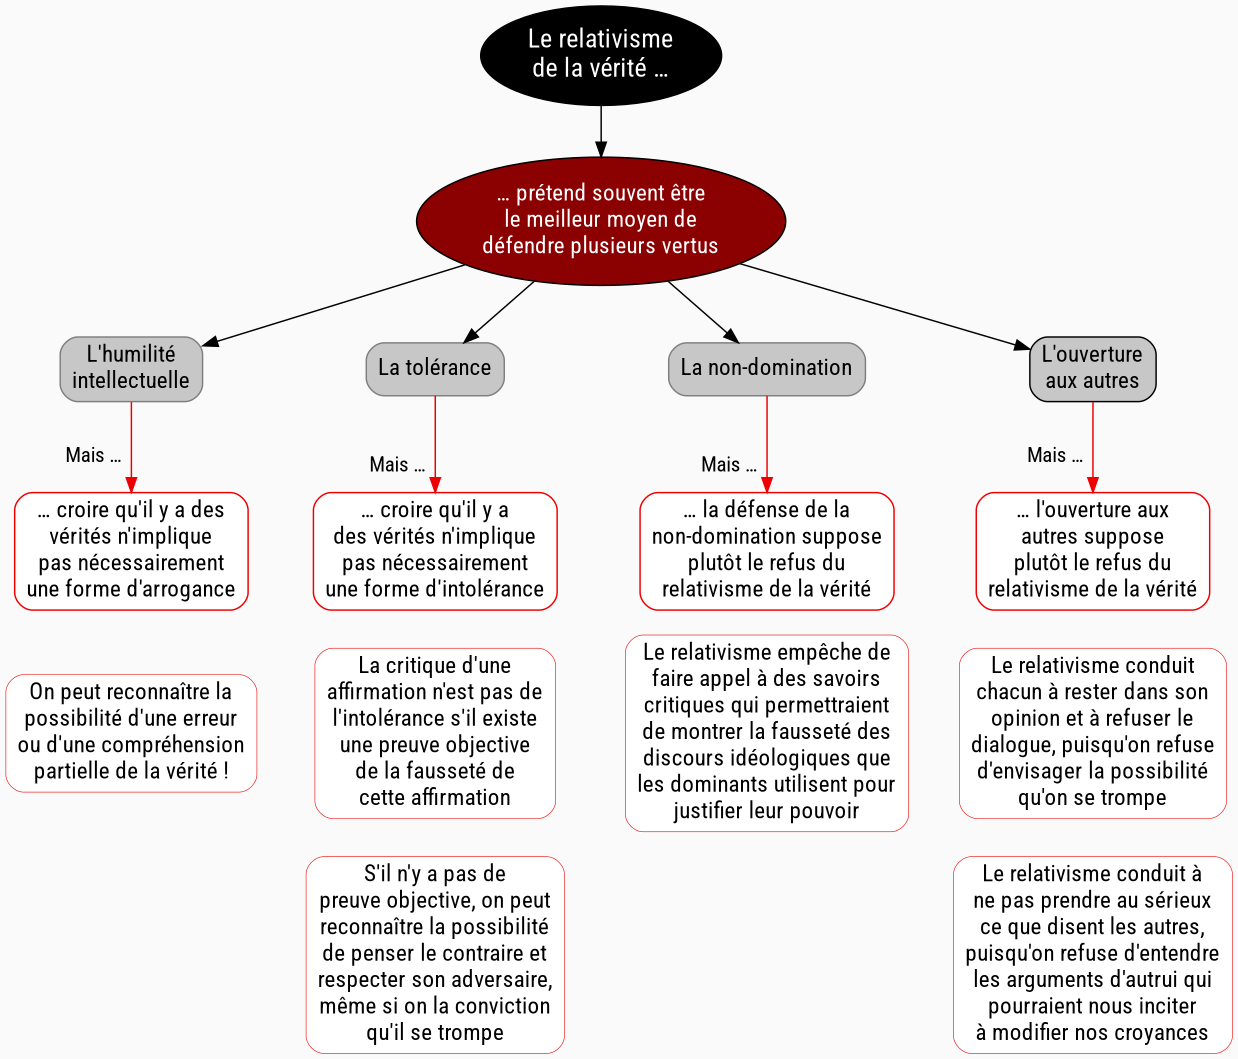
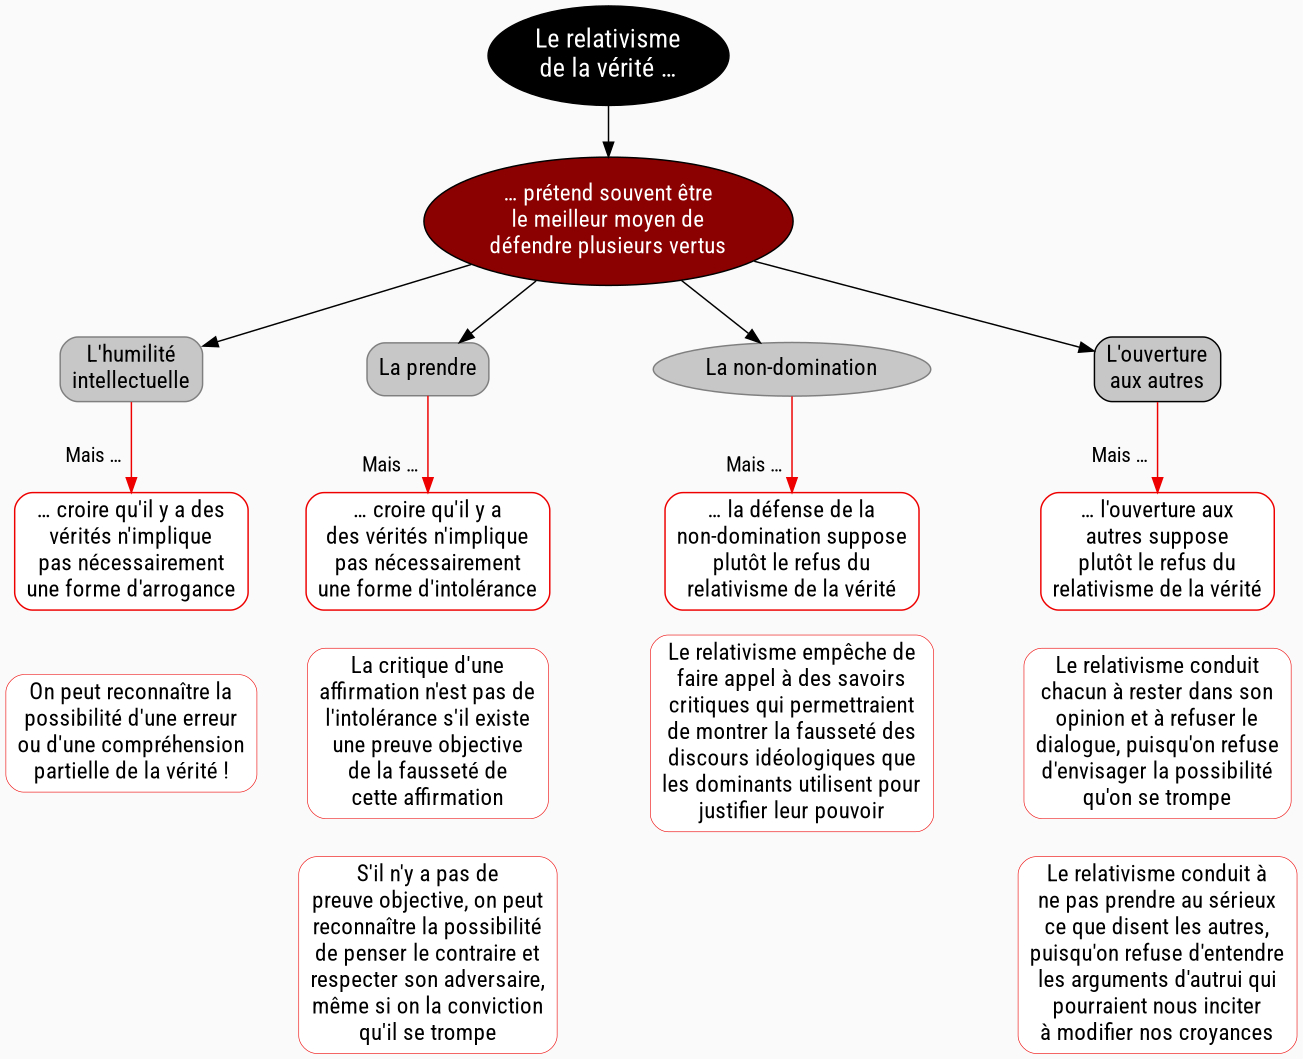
node "La tolérance": label "La tolérance" -> "La prendre"
node "La non-domination": shape box -> ellipse
